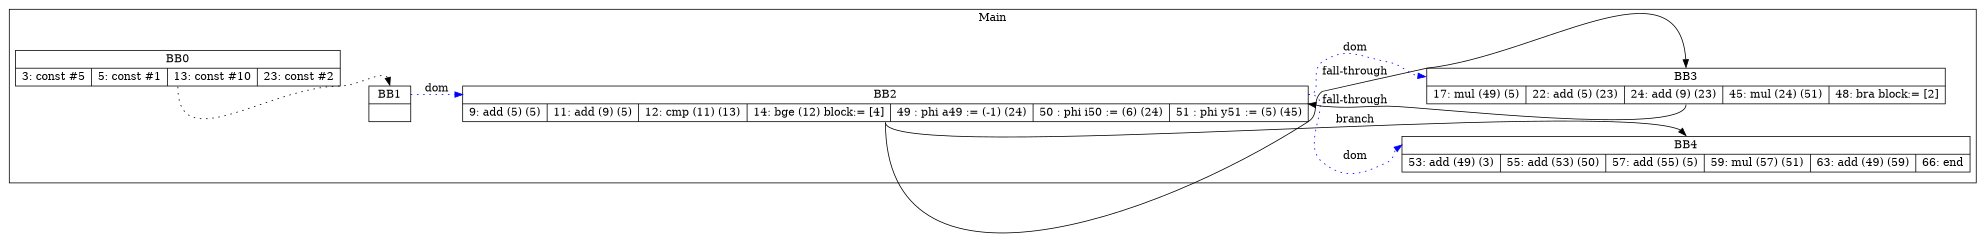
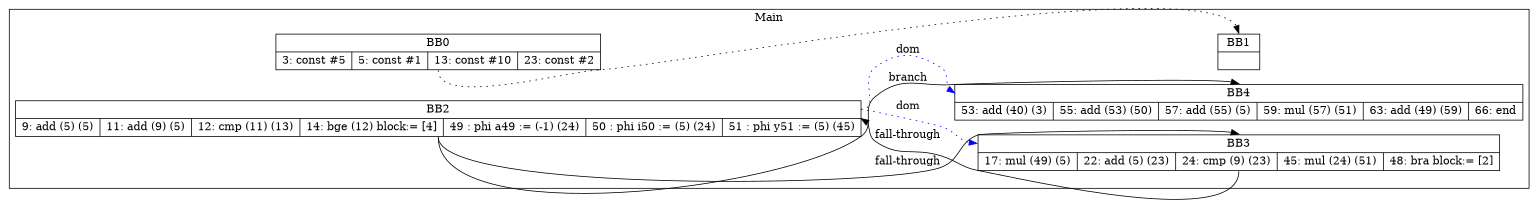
edge "BB1" -> "BB2": removed, label "dom"
node "BB3": text "24: add (9) (23)" -> "24: cmp (9) (23)"
node "BB2": text "50 : phi i50 := (6) (24)" -> "50 : phi i50 := (5) (24)"
node "BB4": text "53: add (49) (3)" -> "53: add (40) (3)"
